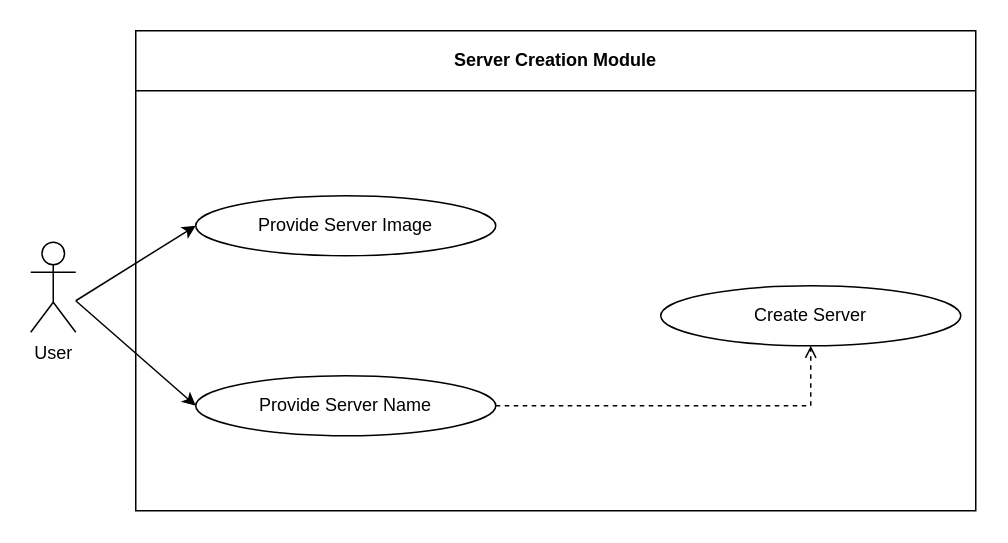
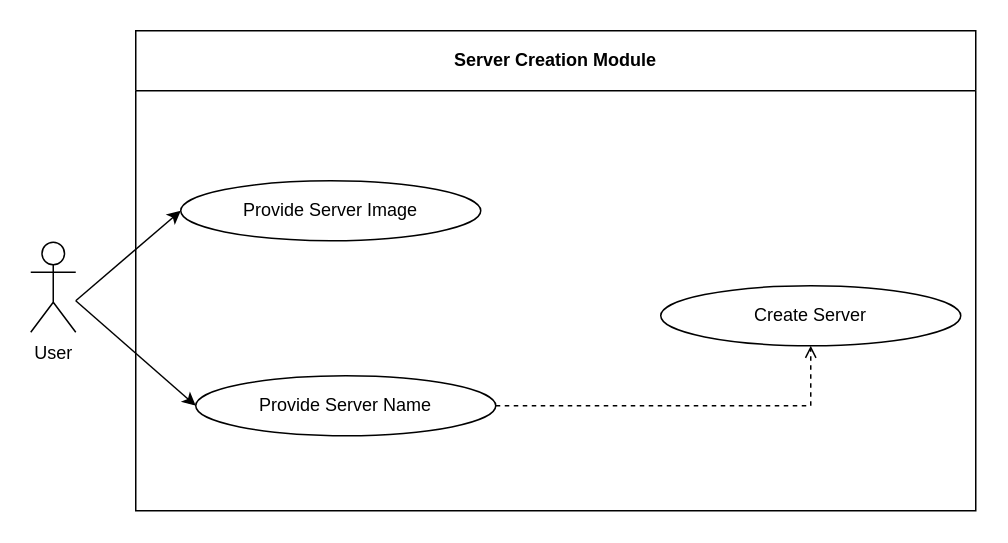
node "Provide Server Image": moved (346, 226) -> (331, 211)
